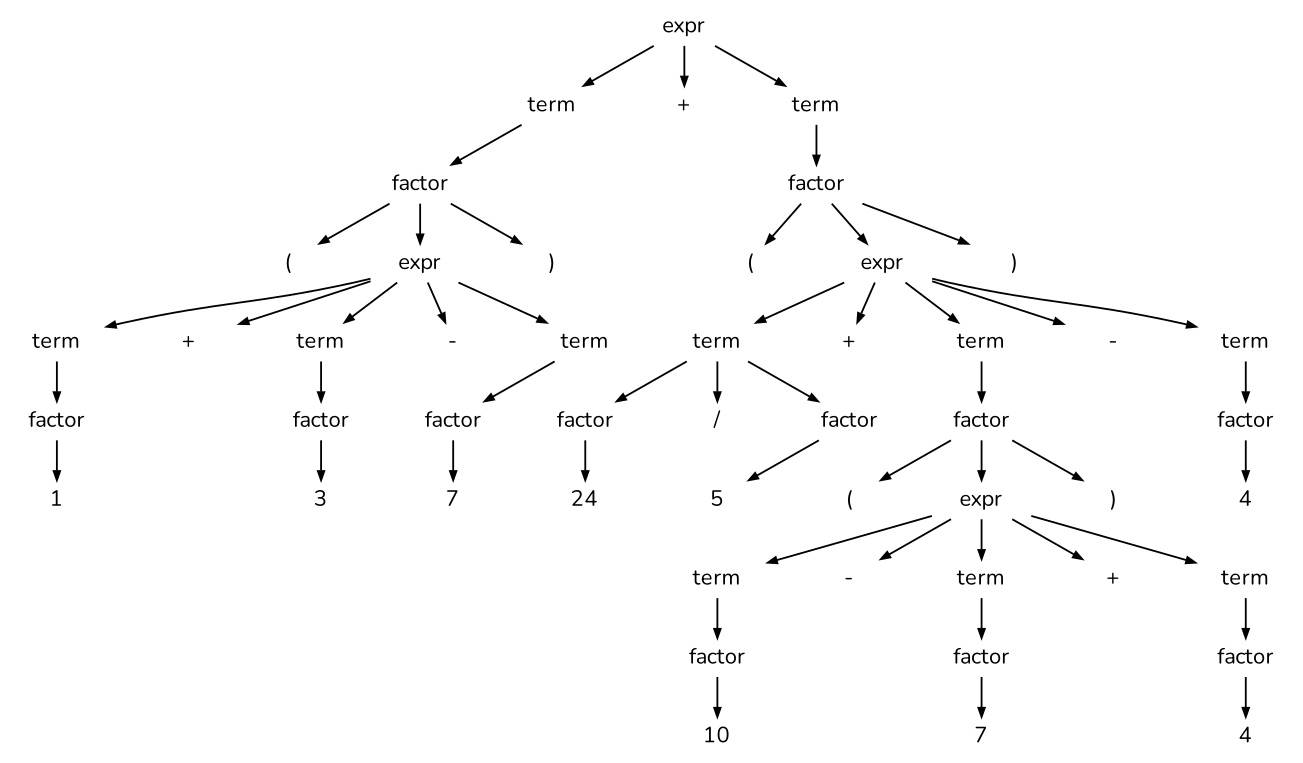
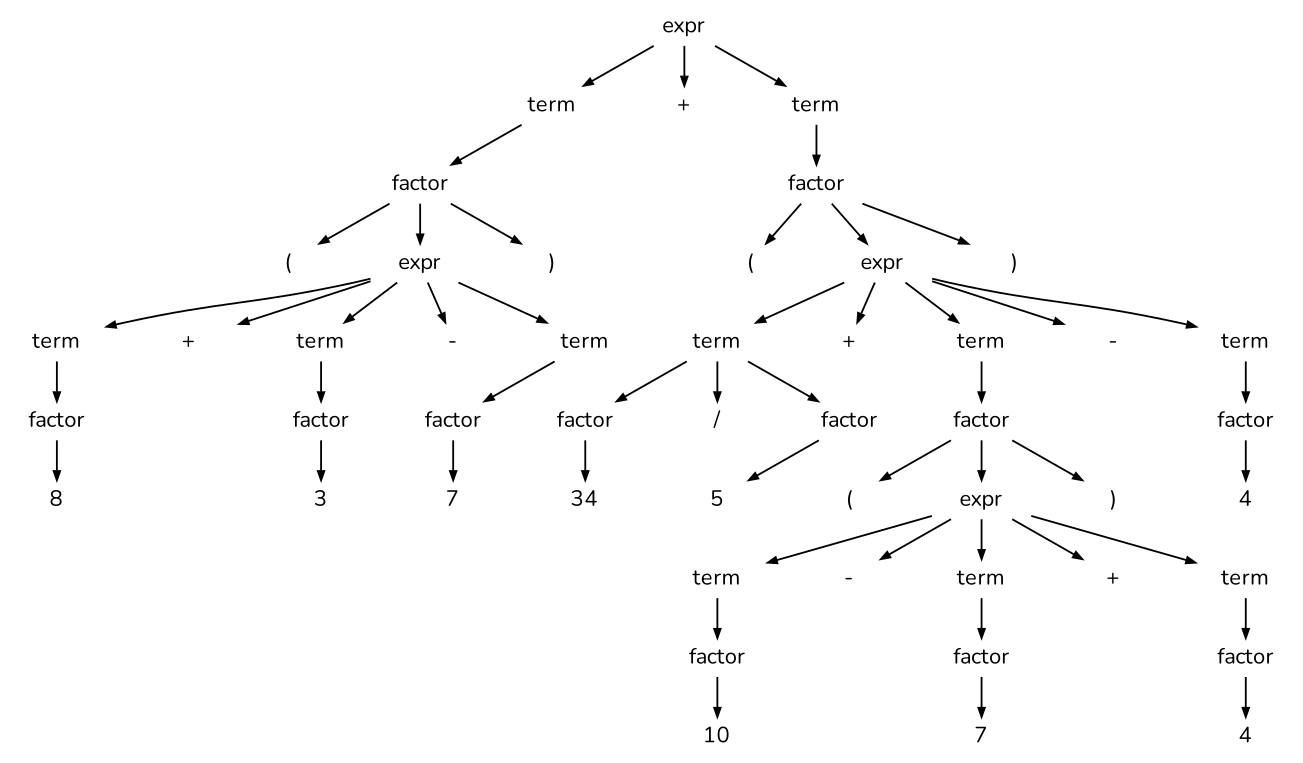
node "1": label "1" -> "8"
node "24": label "24" -> "34"
